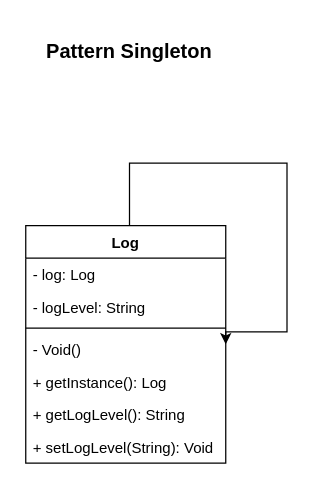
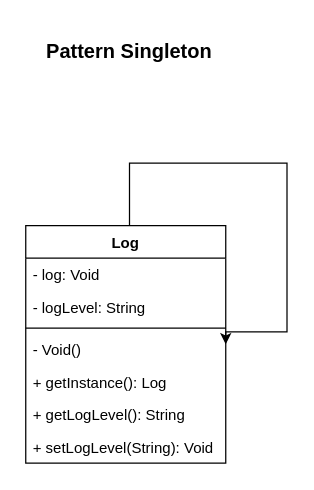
node "- log: Log": label "- log: Log" -> "- log: Void"
